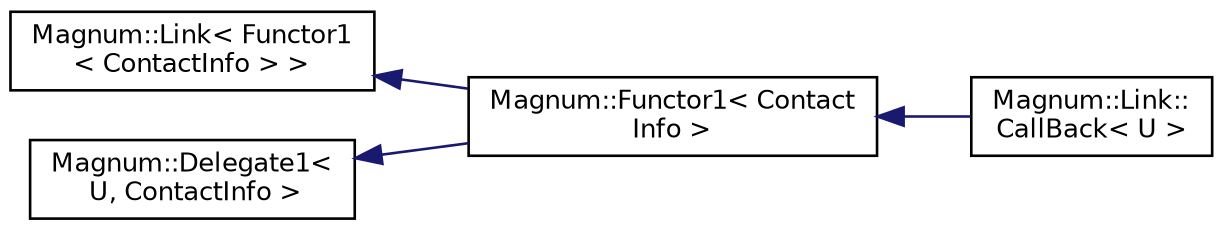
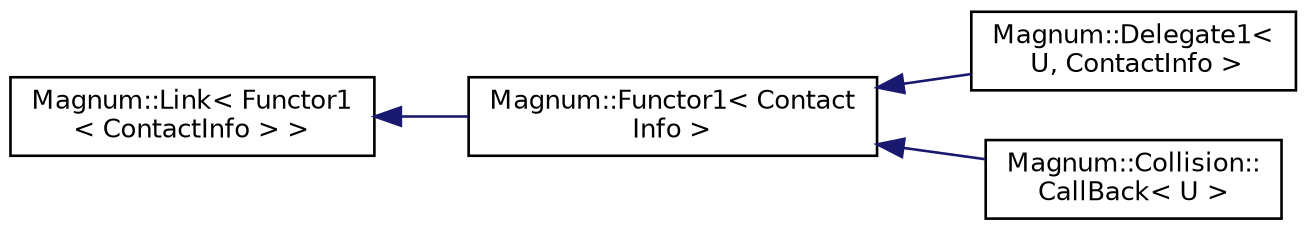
node "Magnum::Link:: CallBack< U >": label "Magnum::Link:: CallBack< U >" -> "Magnum::Collision:: CallBack< U >"
edge "Magnum::Functor1< Contact Info >" -> "Magnum::Delegate1< U, ContactInfo >": reversed
